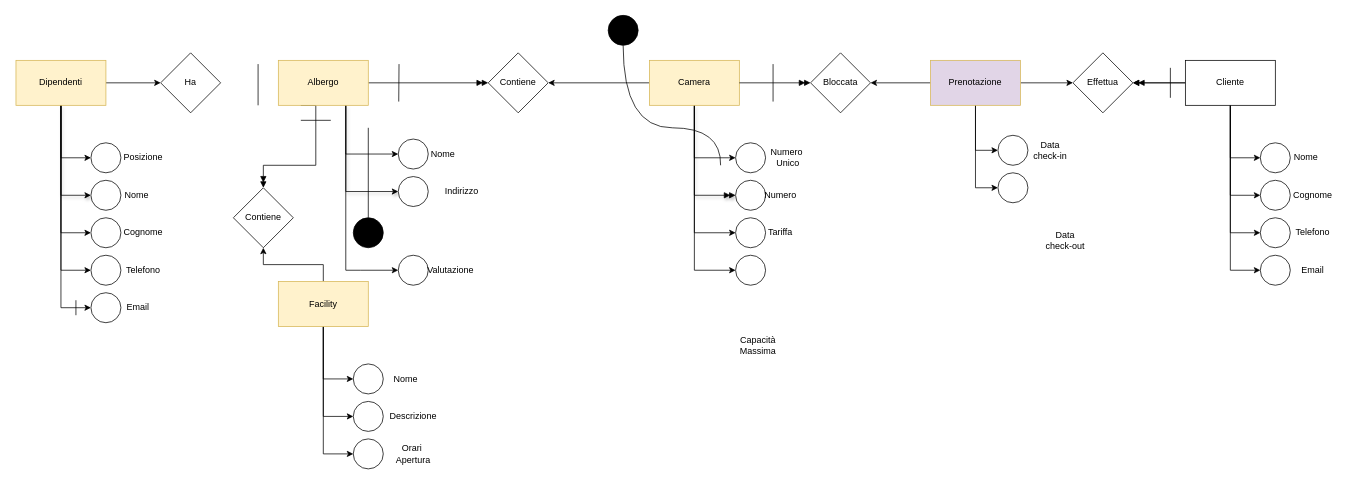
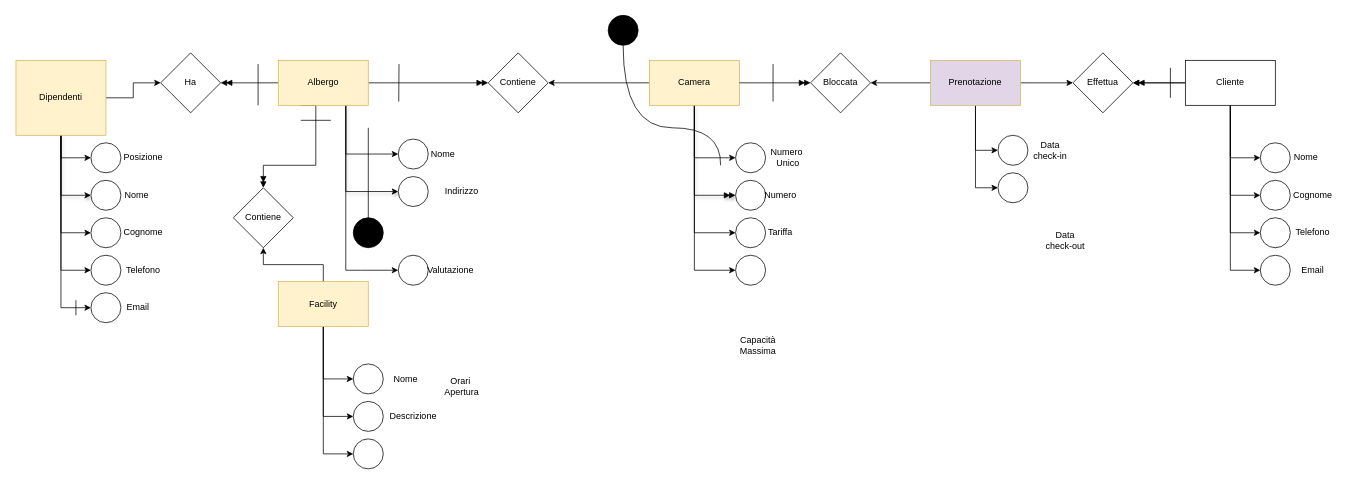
node "Dipendenti": size 90x45 -> 90x75
edge "Albergo" -> "Ha": added
node "Orari Apertura": moved (413, 454) -> (462, 387)
